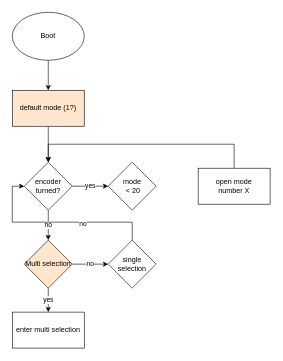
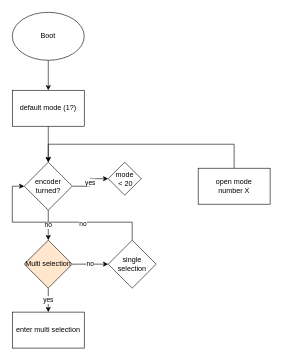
node "default mode (1?)": fillcolor #ffe6cc -> #ffffff
node "mode < 20": size 48x48 -> 33x33
